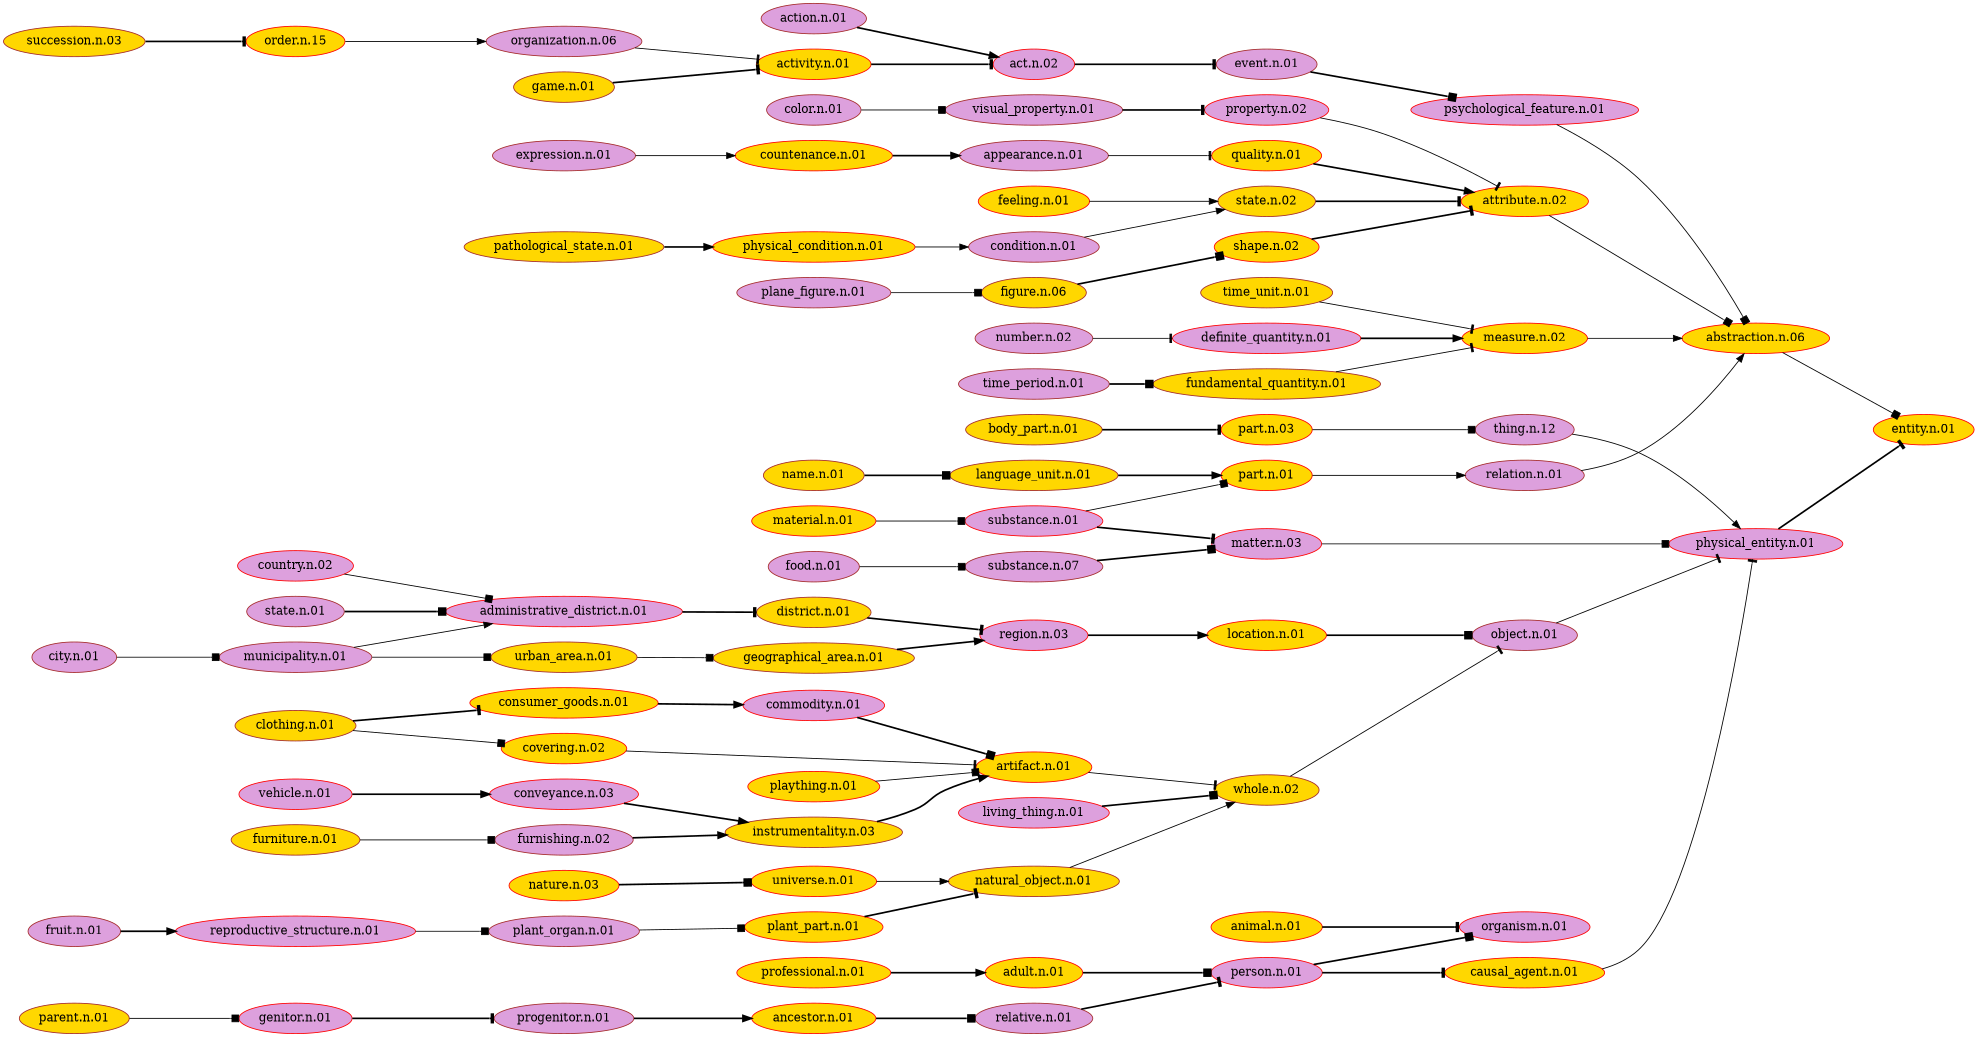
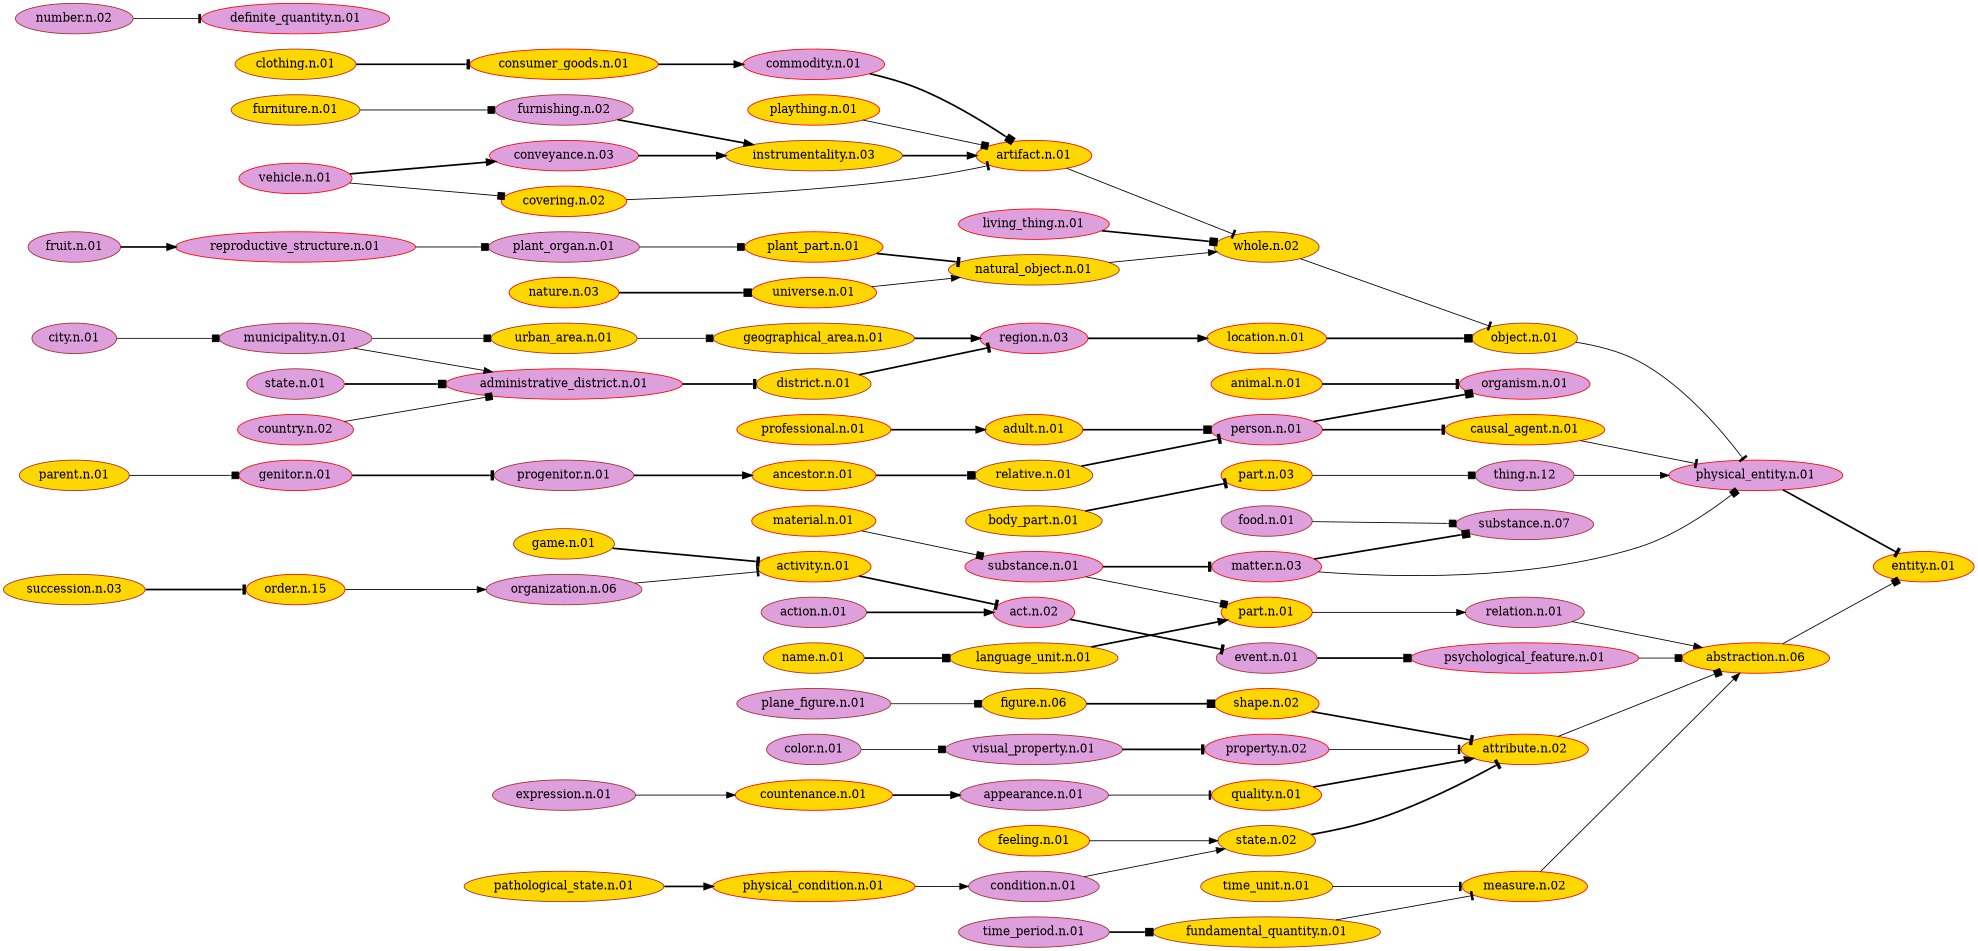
edge "definite_quantity.n.01" -> "measure.n.02": removed
edge "substance.n.07" -> "matter.n.03": reversed
node "object.n.01": fillcolor plum -> gold
edge "clothing.n.01" -> "covering.n.02": now "vehicle.n.01" -> "covering.n.02"
node "relative.n.01": fillcolor plum -> gold
